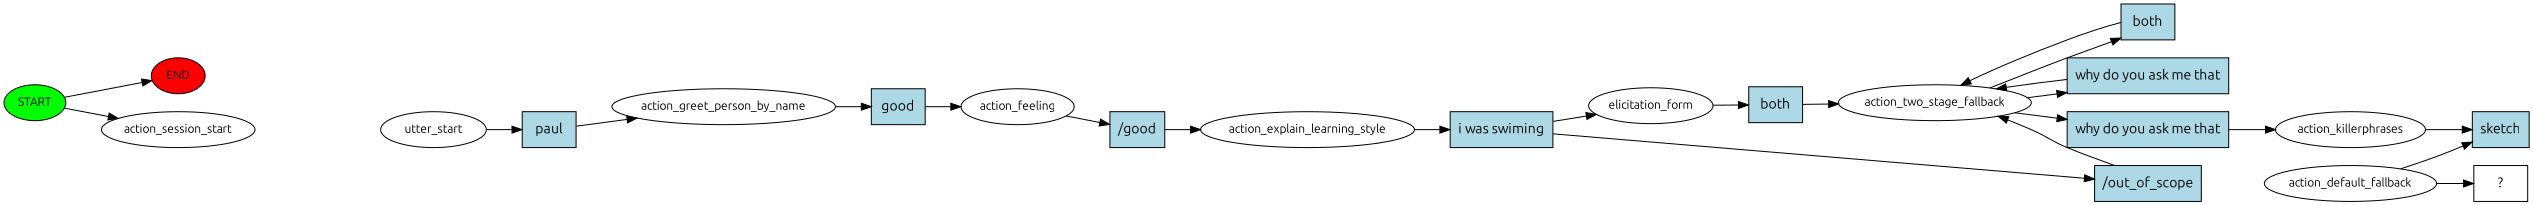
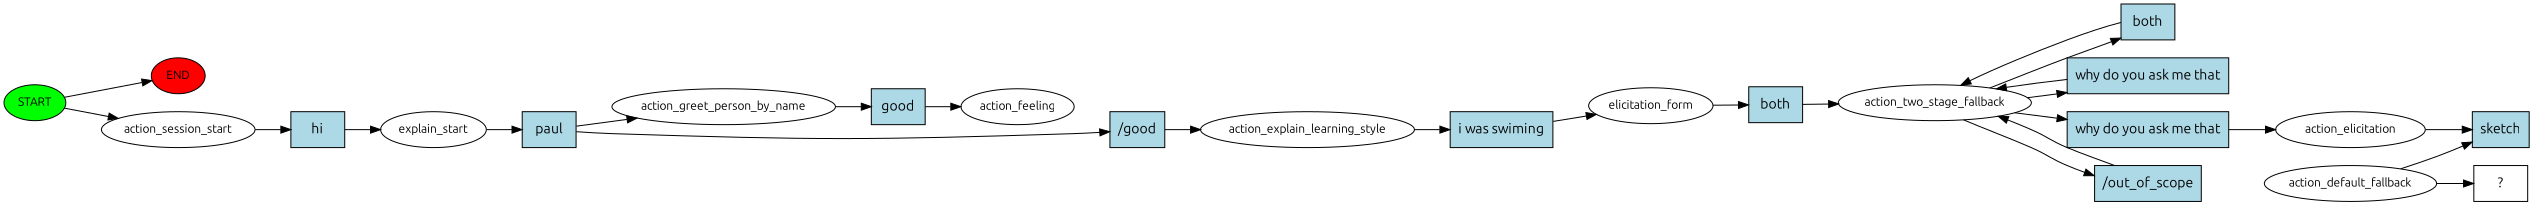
edge "action_feeling" -> "/good": now "paul" -> "/good"
node "hi": added
node "utter_start": label "utter_start" -> "explain_start"
node "action_killerphrases": label "action_killerphrases" -> "action_elicitation"
edge "i was swiming" -> "/out_of_scope": now "action_two_stage_fallback" -> "/out_of_scope"
